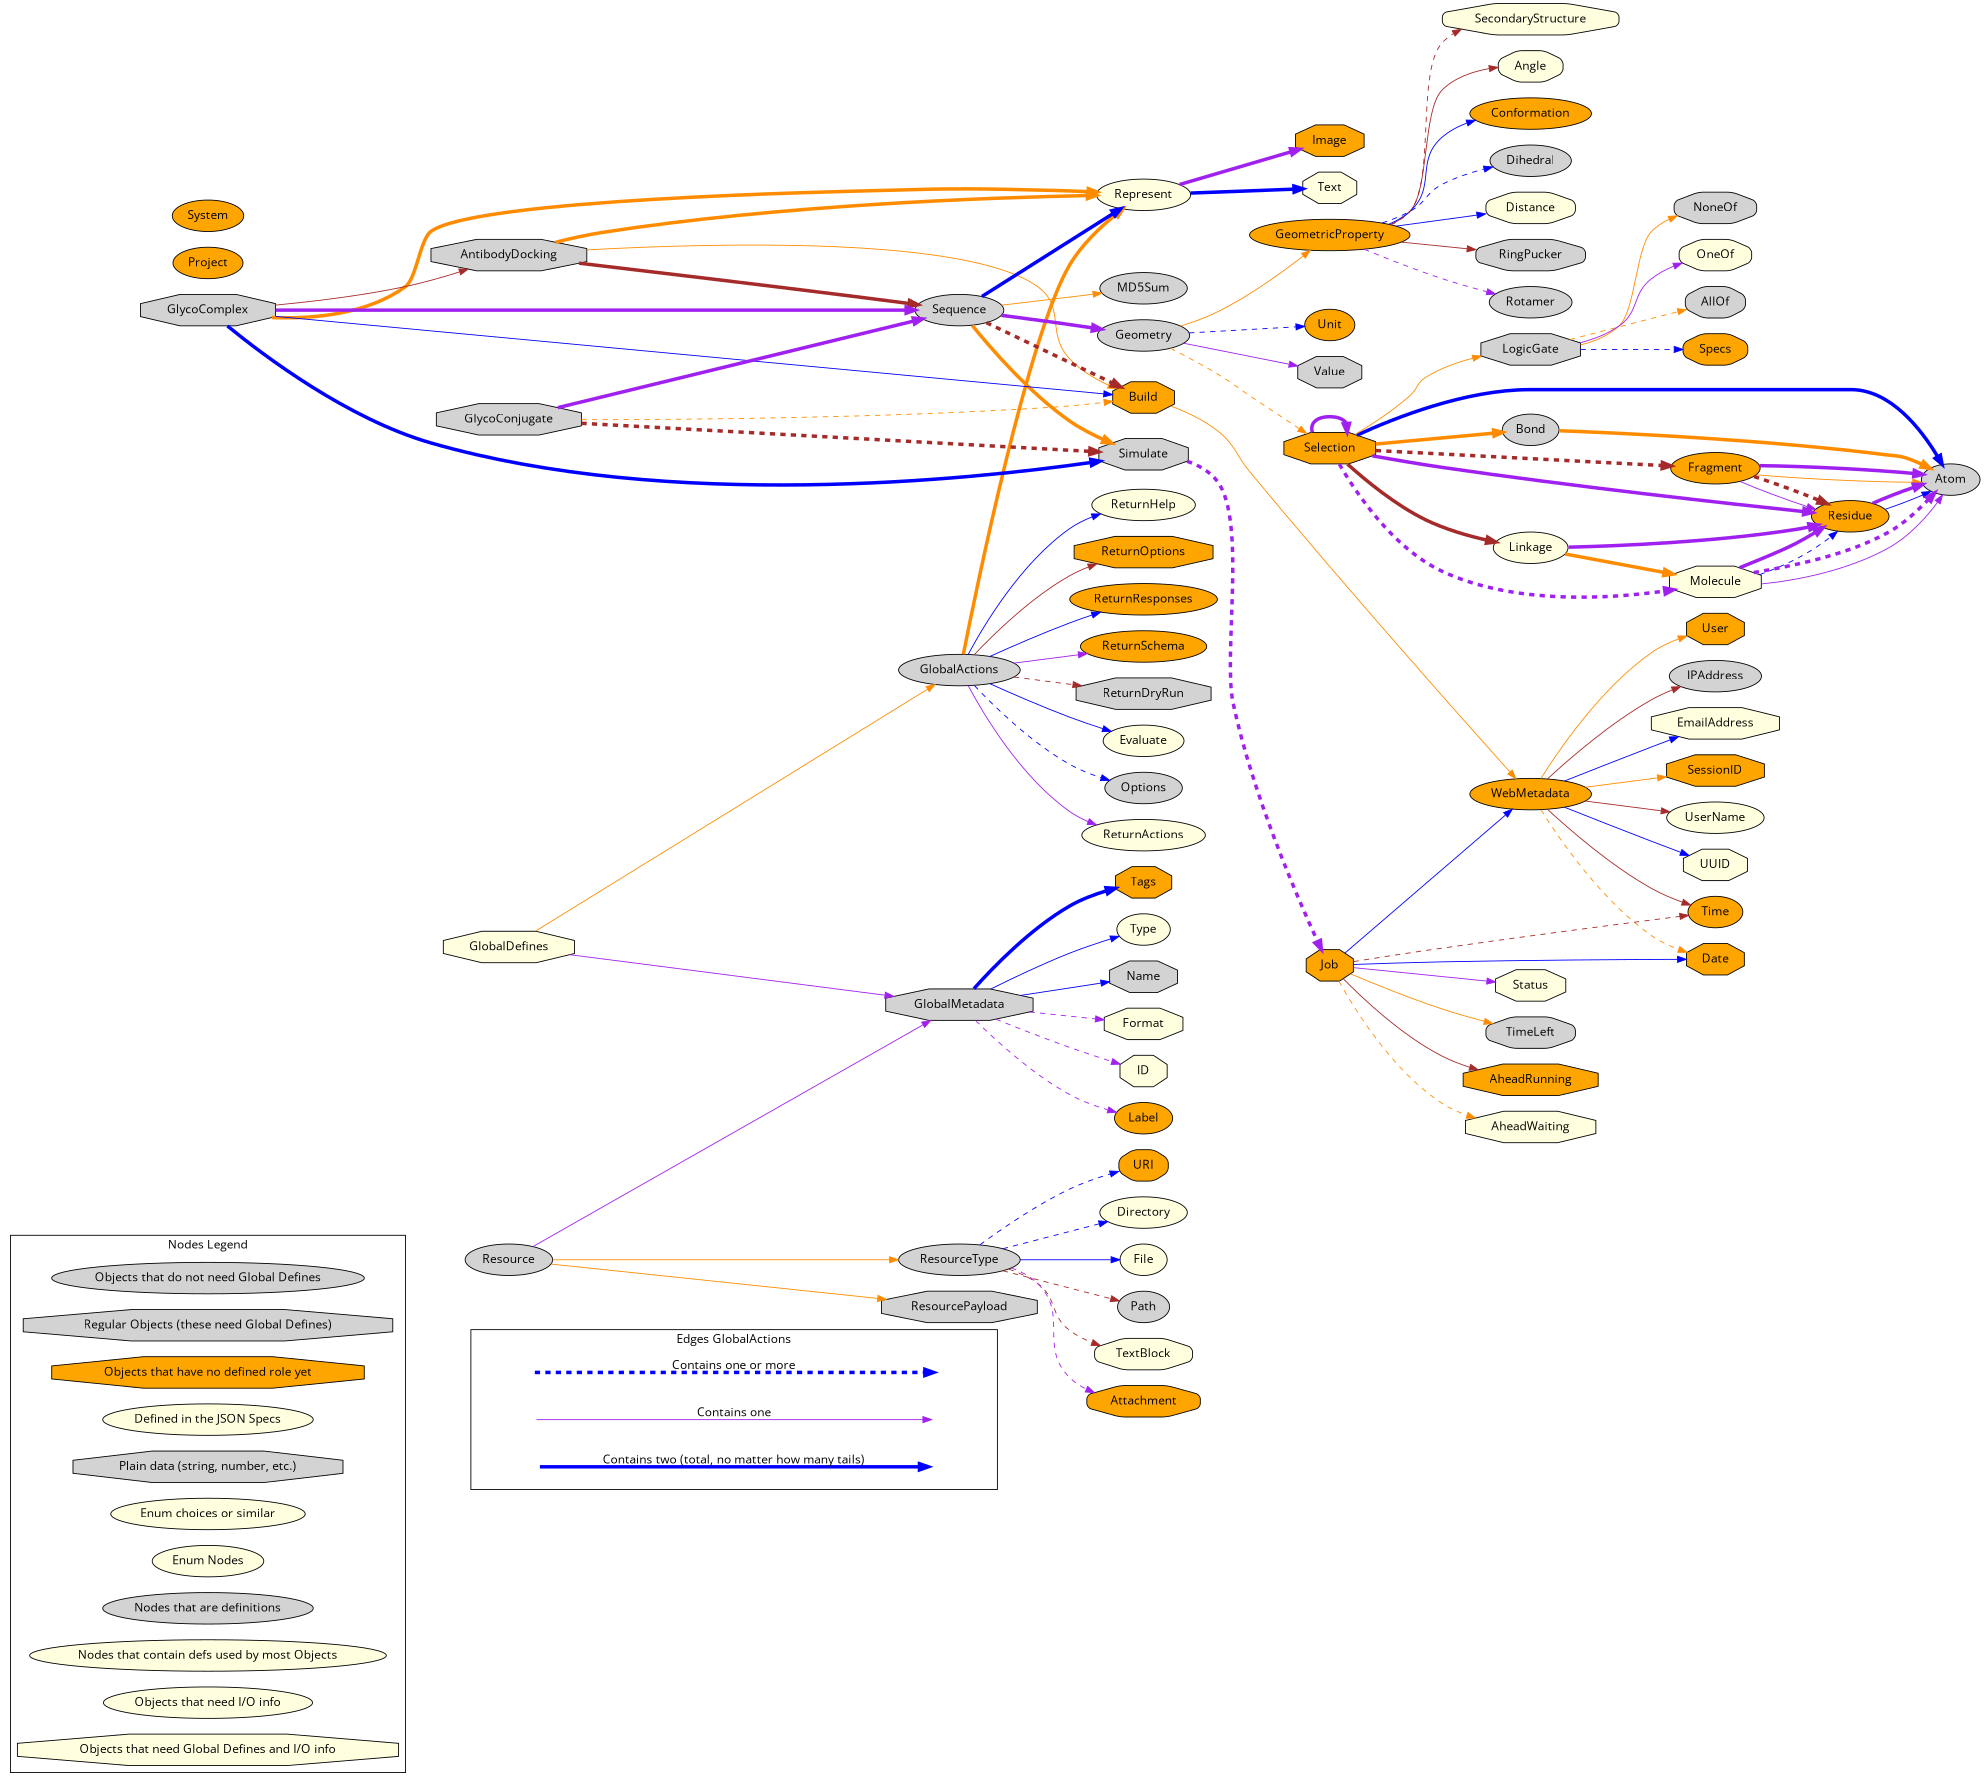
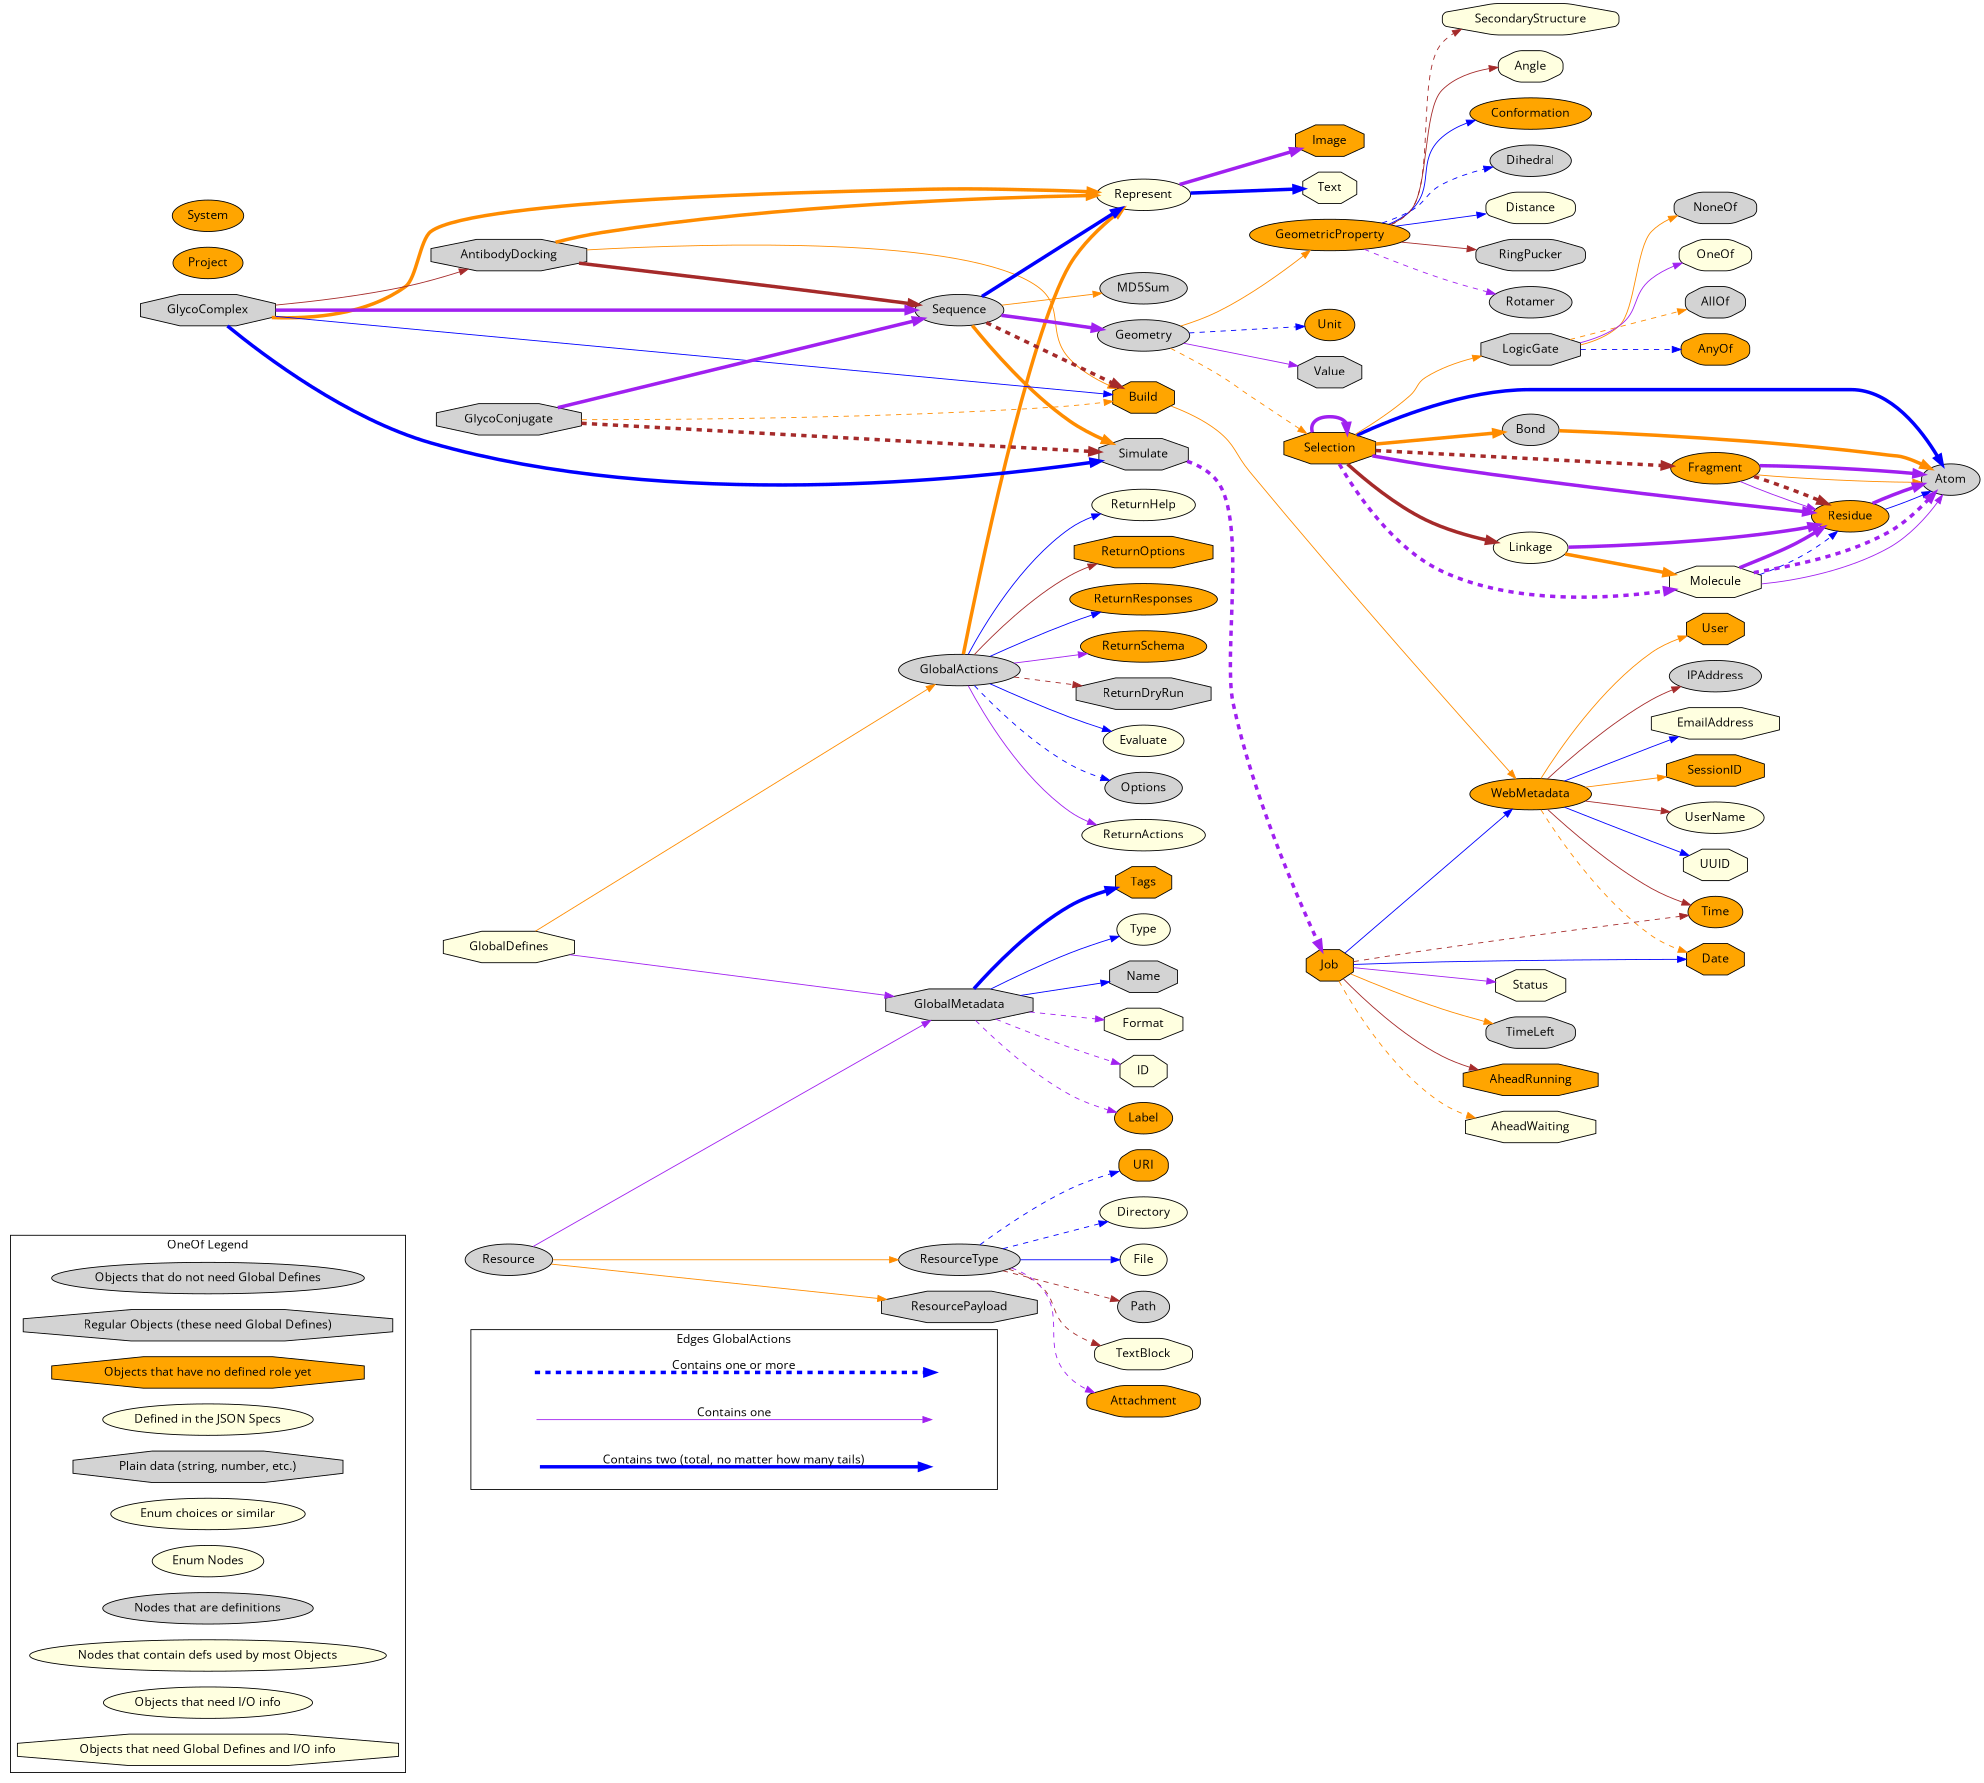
node "Specs": label "Specs" -> "AnyOf"
cluster "Nodes Legend": label "Nodes Legend" -> "OneOf Legend"
